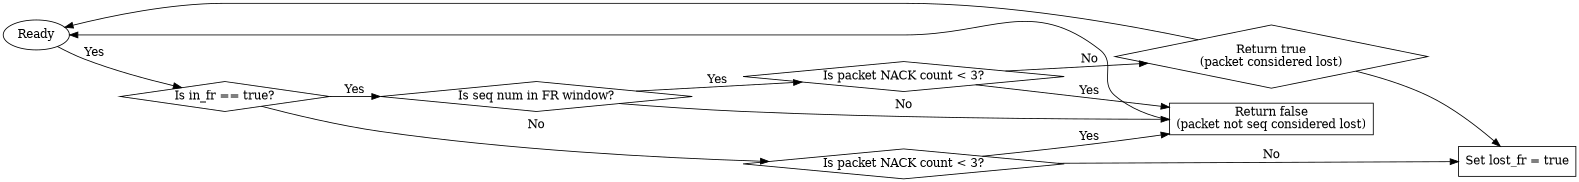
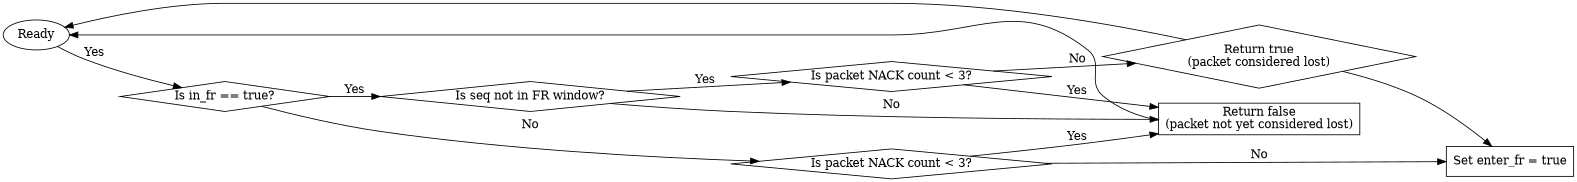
node "Is seq num in FR window?": label "Is seq num in FR window?" -> "Is seq not in FR window?"
node "Return false (packet not seq considered lost)": label "Return false (packet not seq considered lost)" -> "Return false (packet not yet considered lost)"
node "Set lost_fr = true": label "Set lost_fr = true" -> "Set enter_fr = true"
